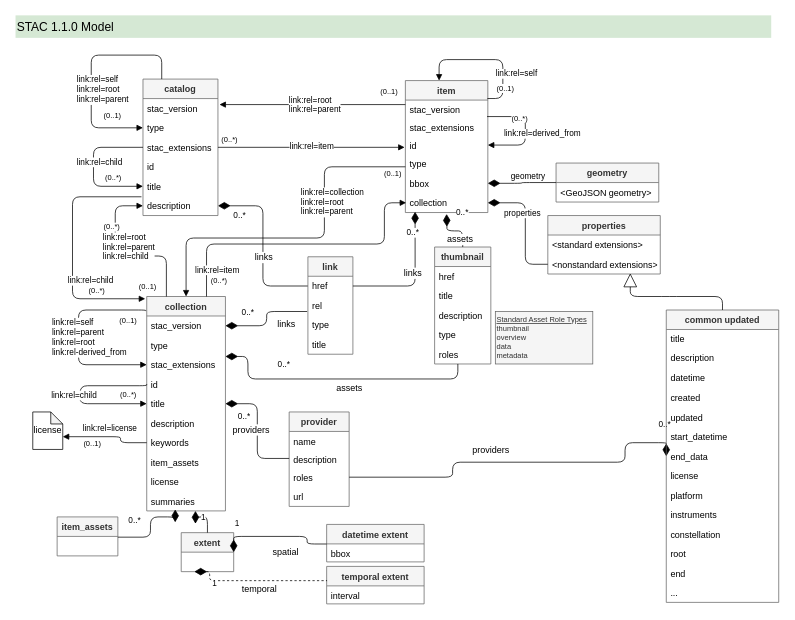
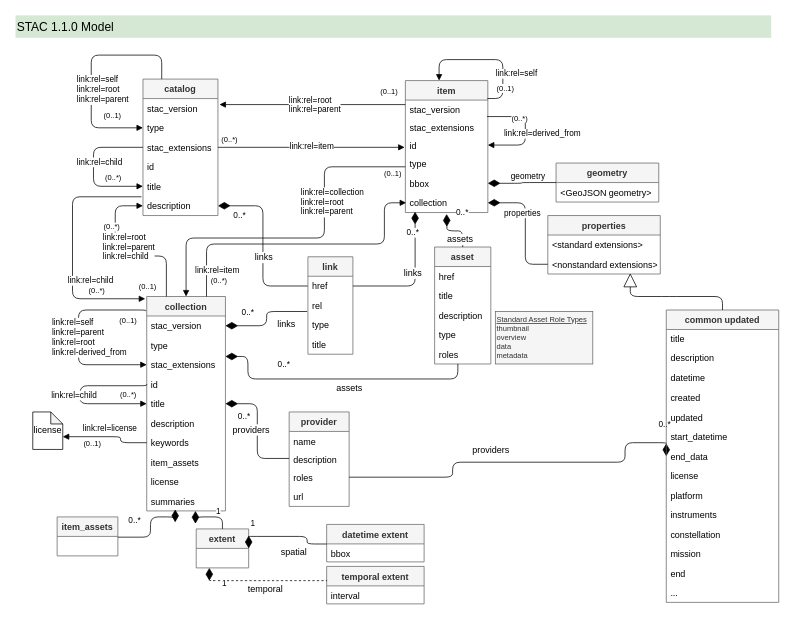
node "thumbnail": label "thumbnail" -> "asset"
node "extent": moved (207, 552) -> (222, 549)
node "root": label "root" -> "mission"
